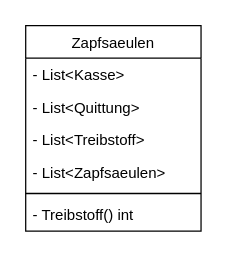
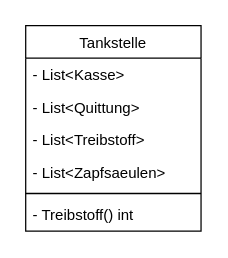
node "Zapfsaeulen": label "Zapfsaeulen" -> "Tankstelle"
